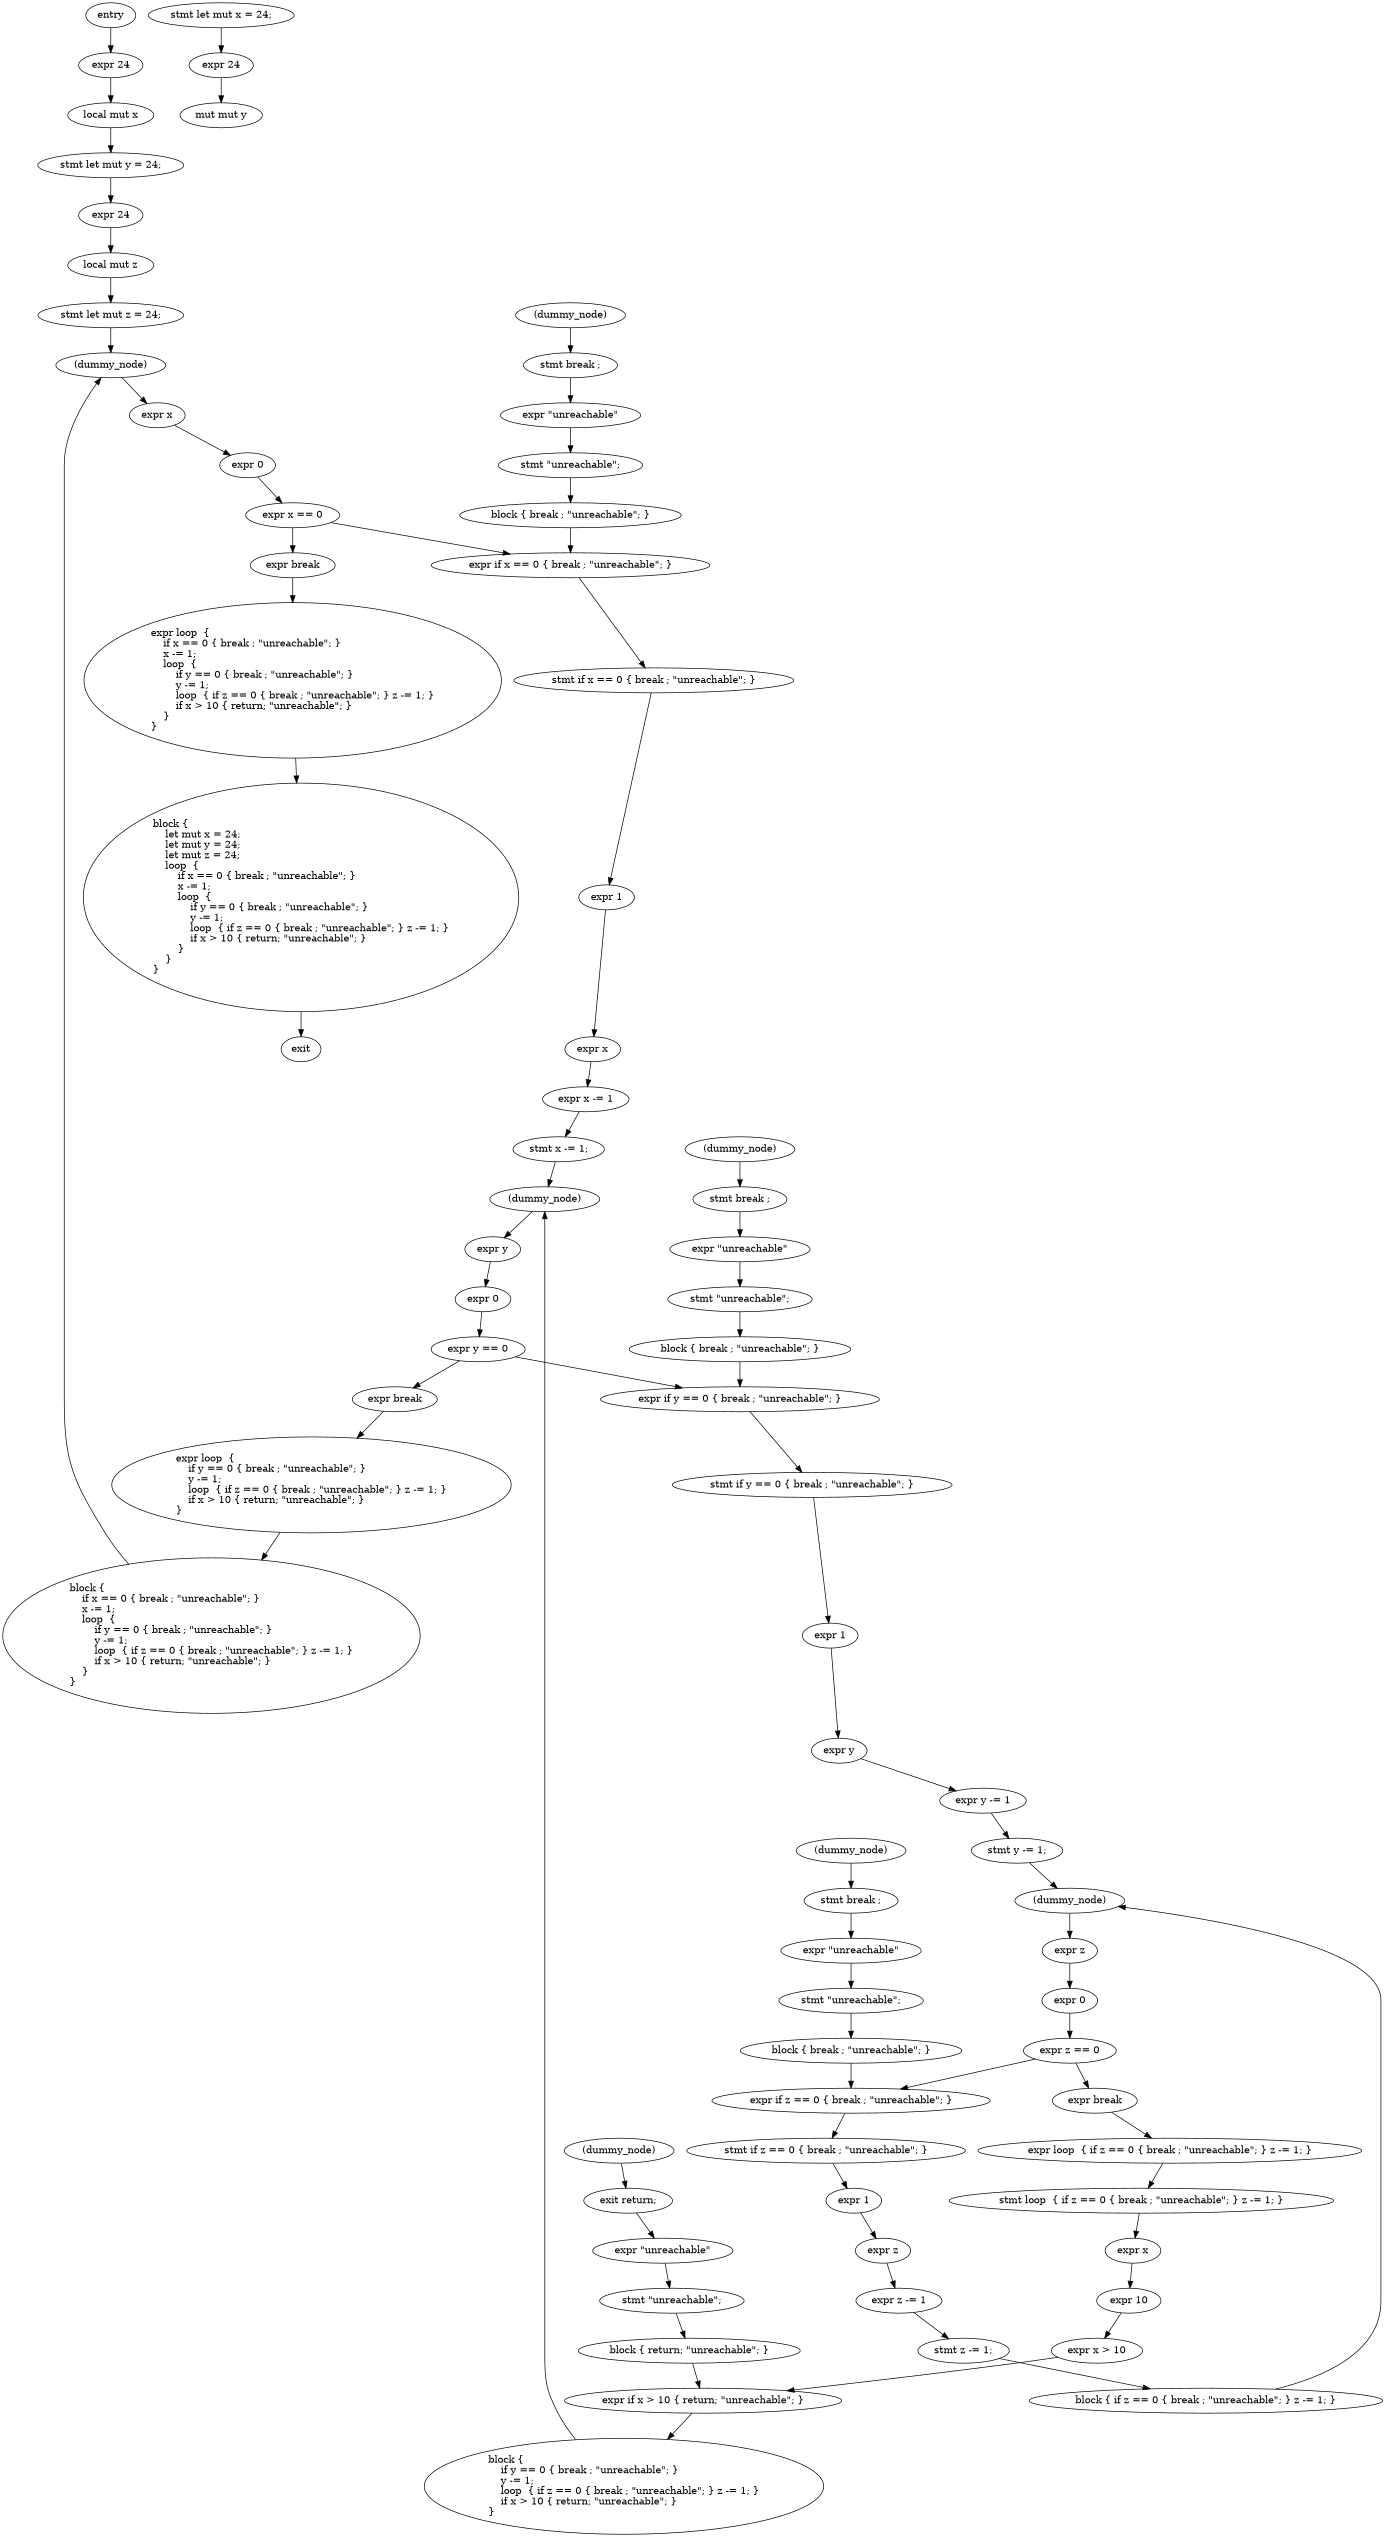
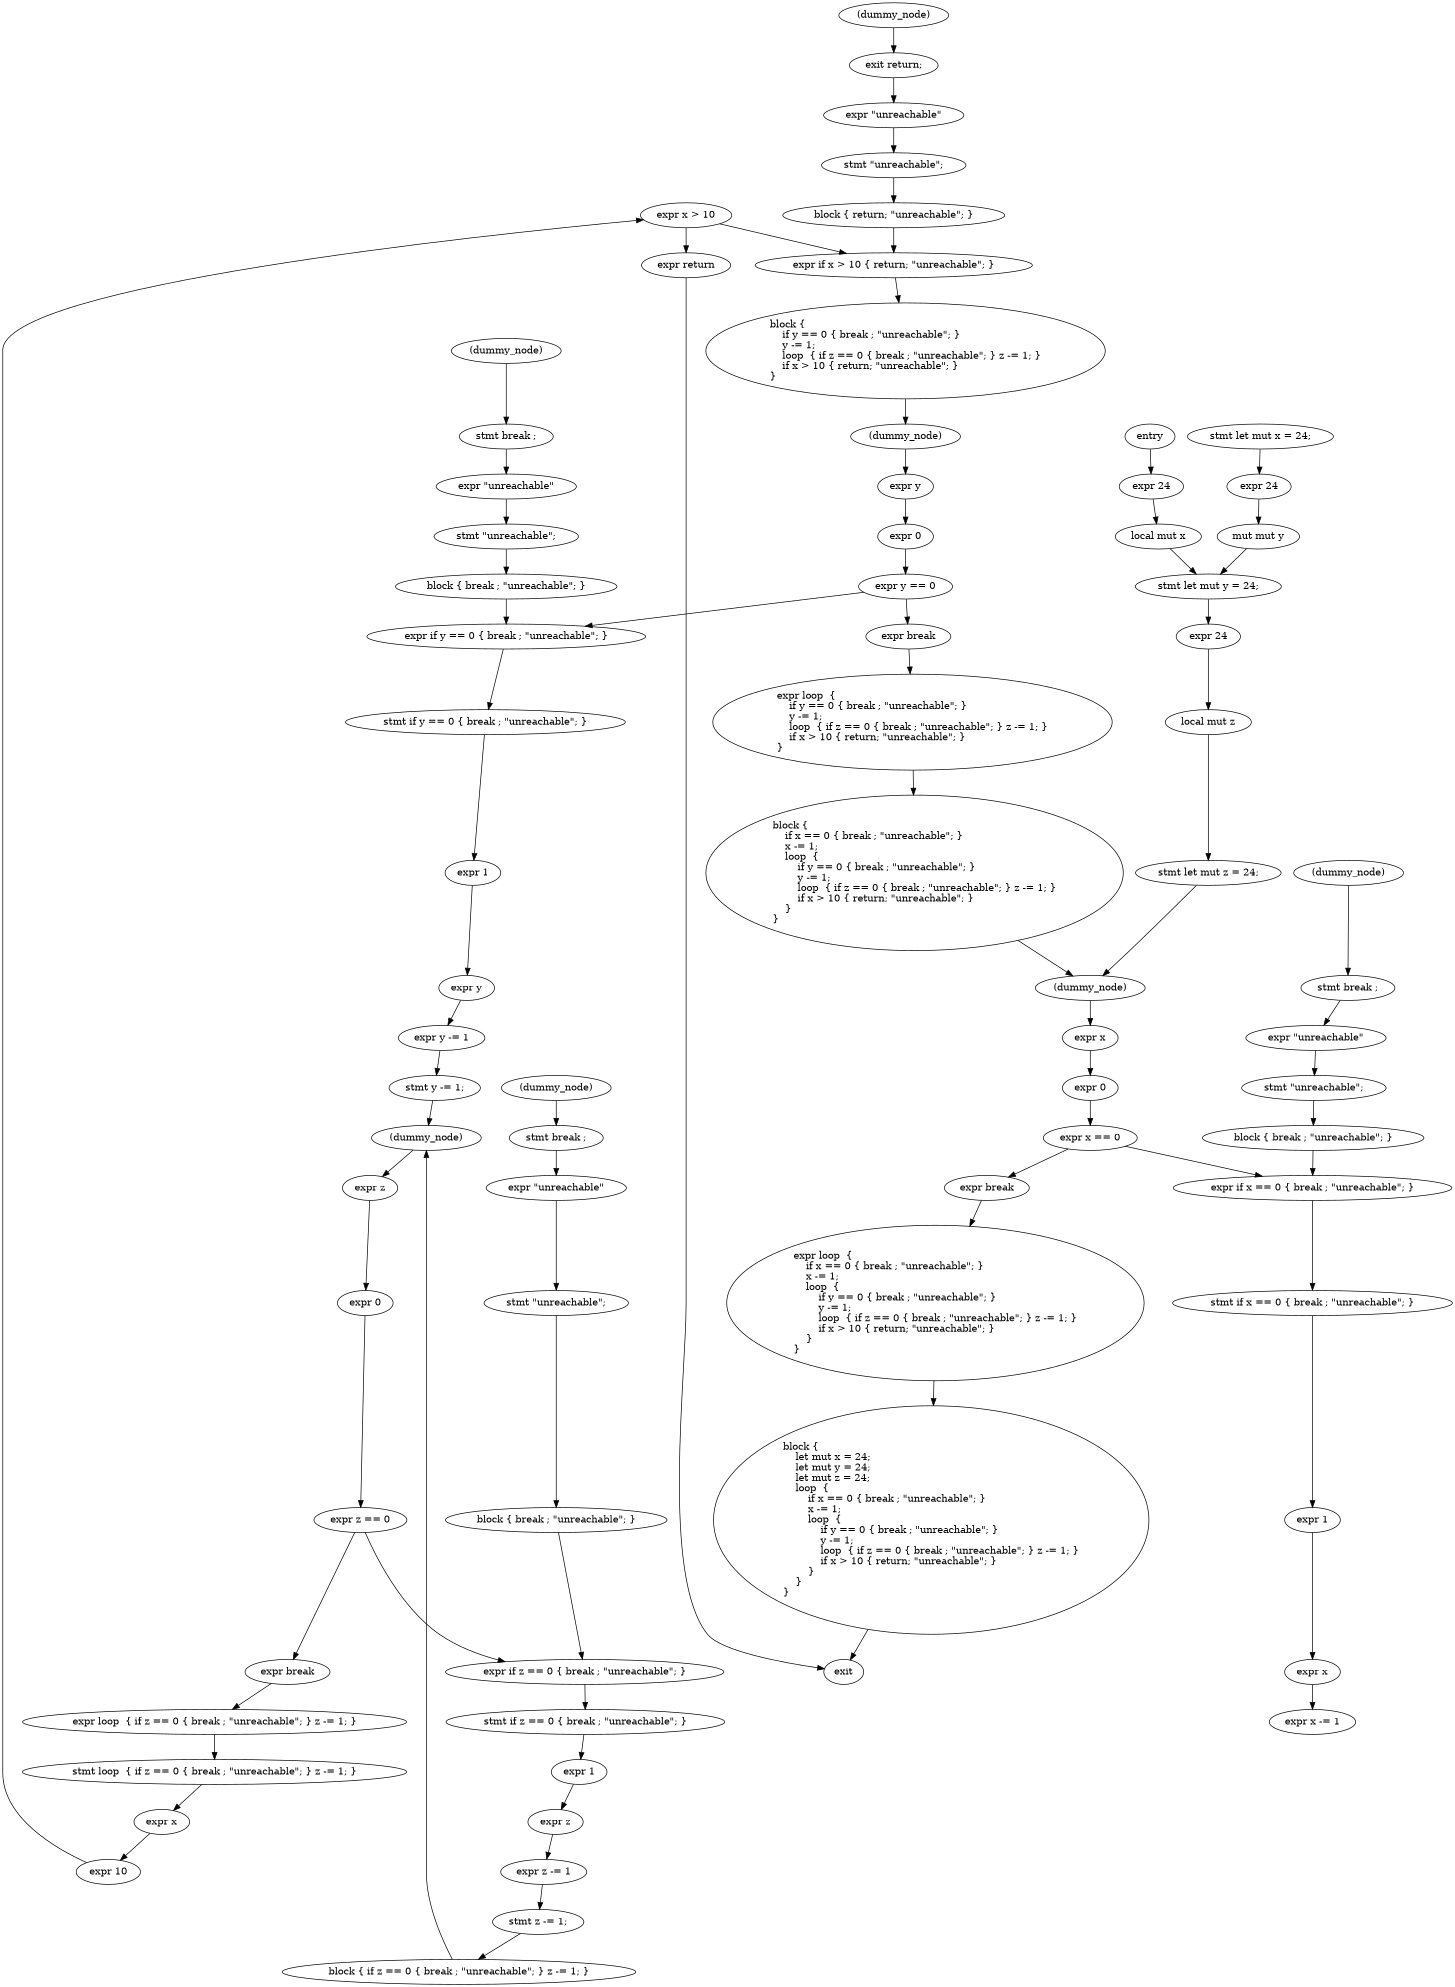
node "expr return": added
edge "mut mut y" -> "stmt let mut y = 24;": added
node "stmt x -= 1;": removed
